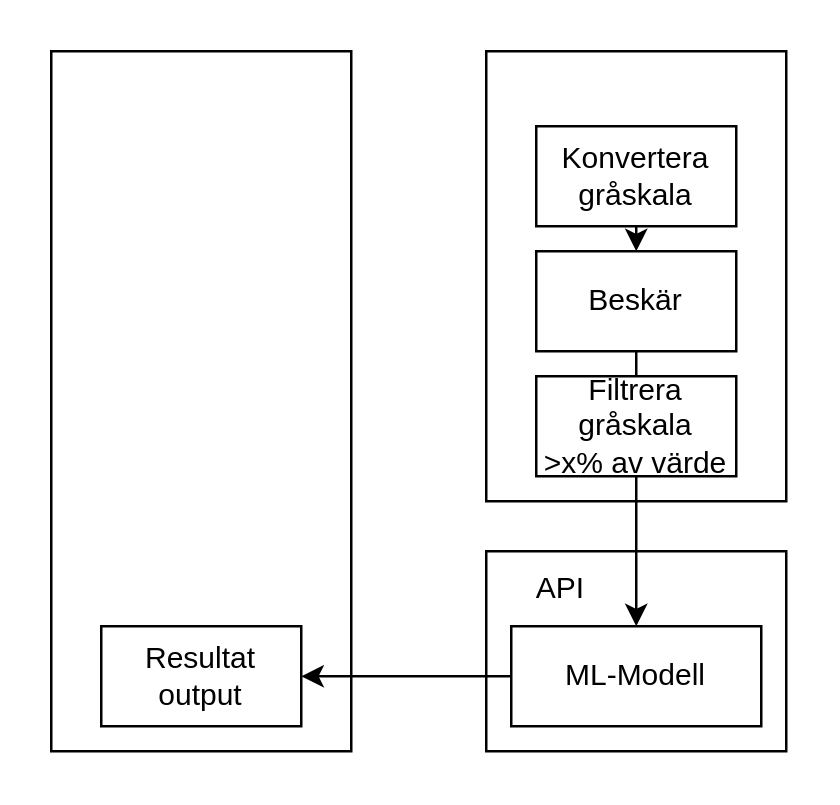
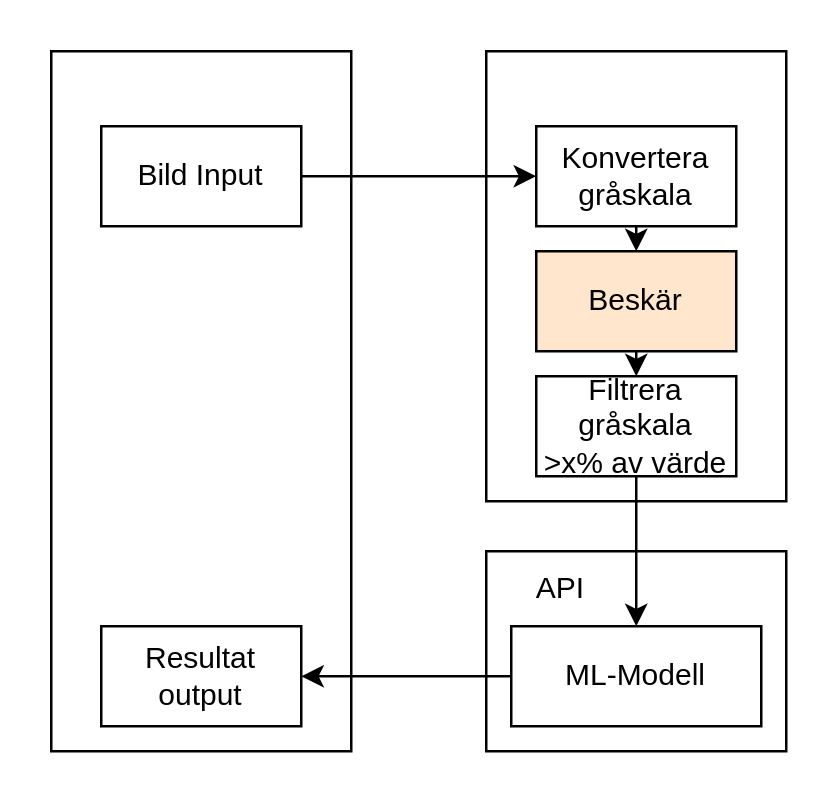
node "Bild Input": added
edge "Bild Input" -> "Konvertera gråskala": added
node "Beskär": fillcolor #ffffff -> #ffe6cc
edge "Beskär" -- "Filtrera gråskala >x% av värde": arrowhead none -> classic
